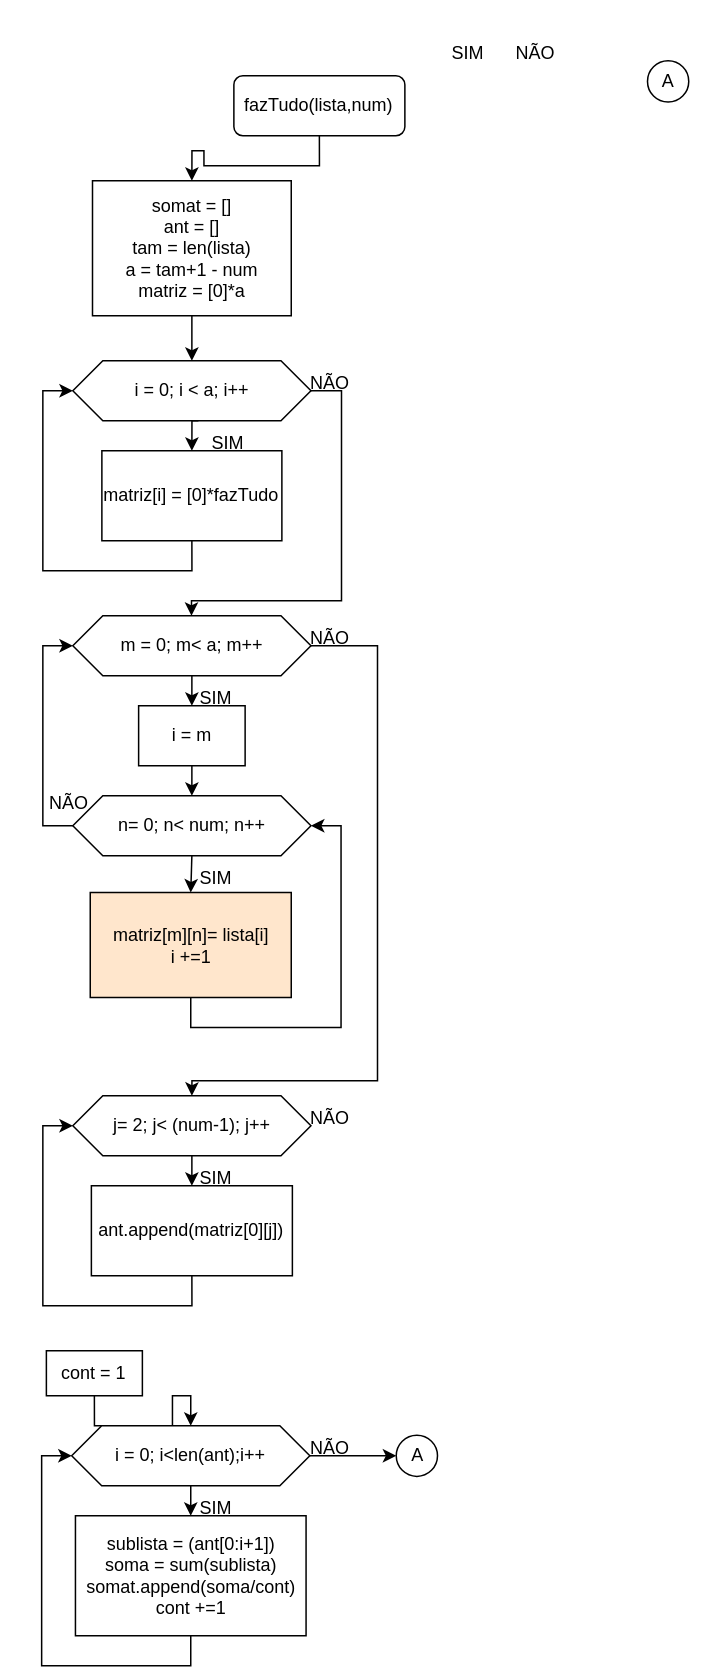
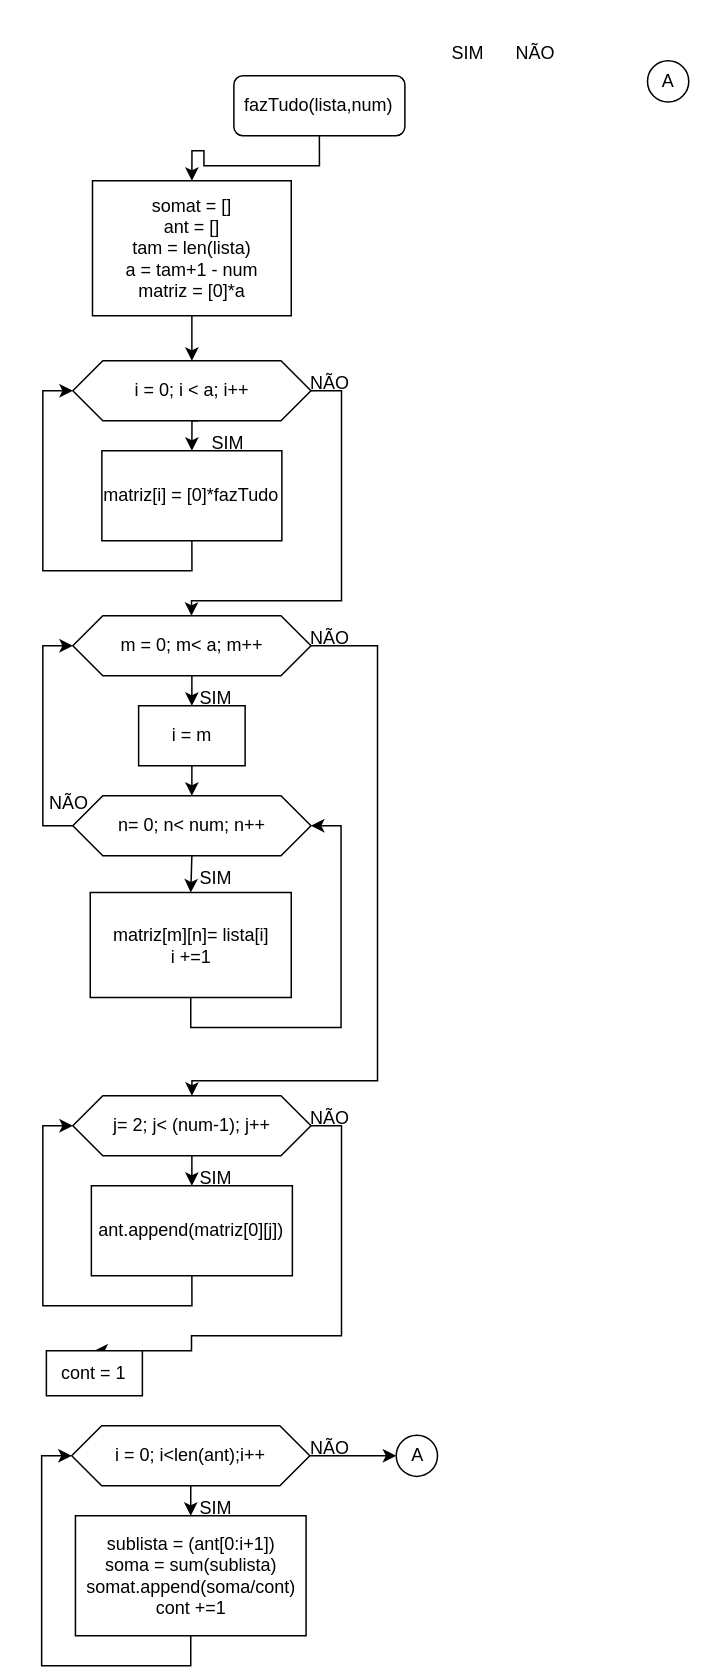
node "matriz[m][n]= lista[i] i +=1": fillcolor #ffe6cc -> #ffffff
edge "j= 2; j< (num-1); j++" -> "cont = 1": added
edge "cont = 1" -> "i = 0; i<len(ant);i++": removed
